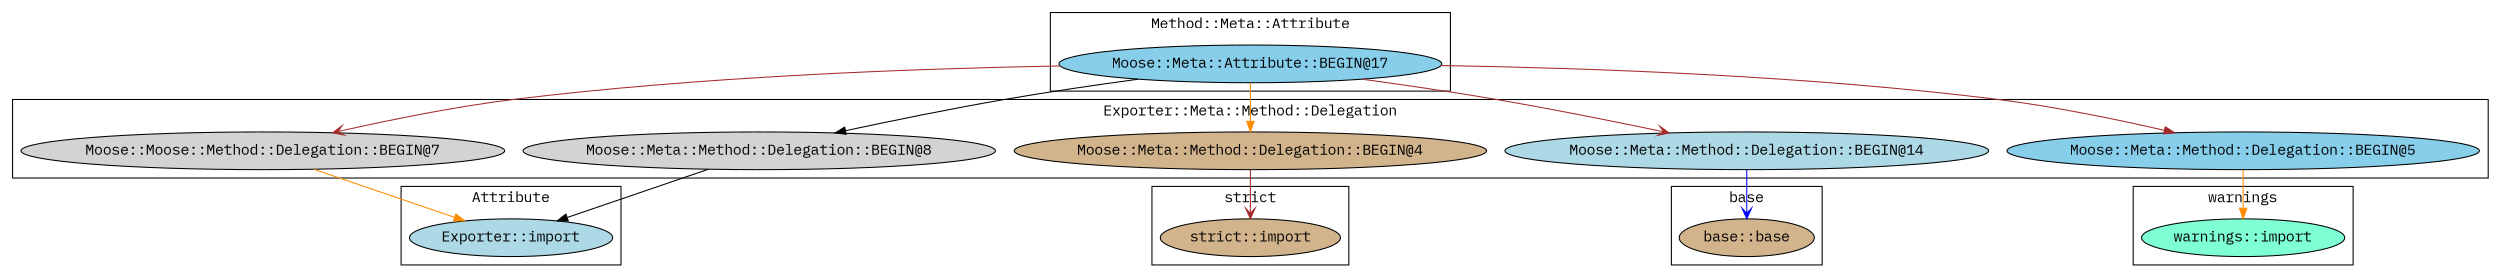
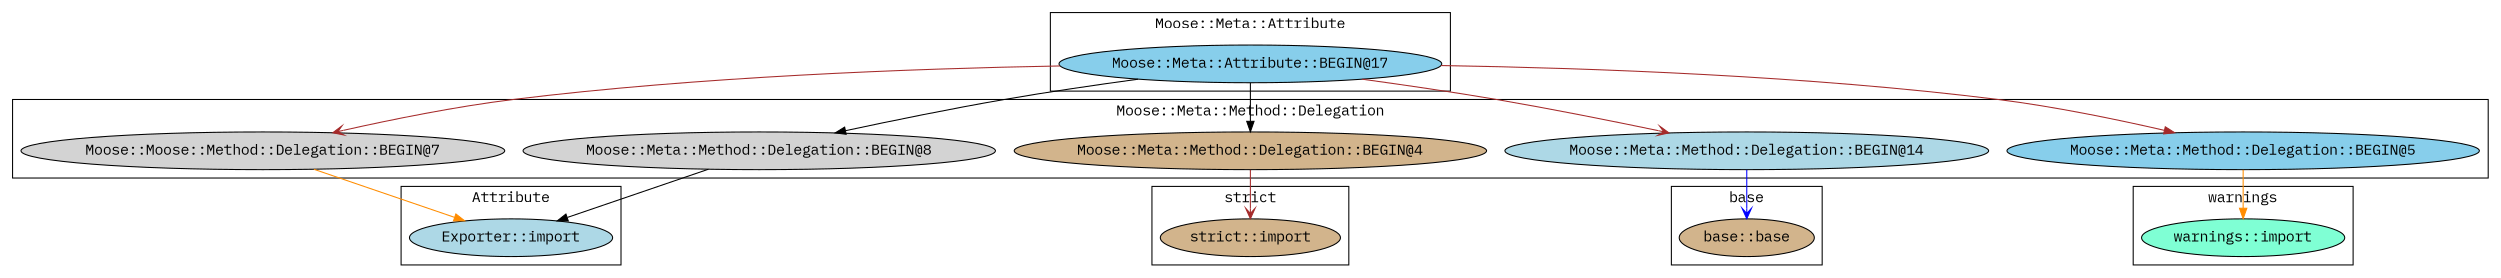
cluster "Method::Meta::Attribute": label "Method::Meta::Attribute" -> "Moose::Meta::Attribute"
edge "Moose::Meta::Attribute::BEGIN@17" -> "Moose::Meta::Method::Delegation::BEGIN@4": color darkorange -> black
cluster "Exporter::Meta::Method::Delegation": label "Exporter::Meta::Method::Delegation" -> "Moose::Meta::Method::Delegation"
